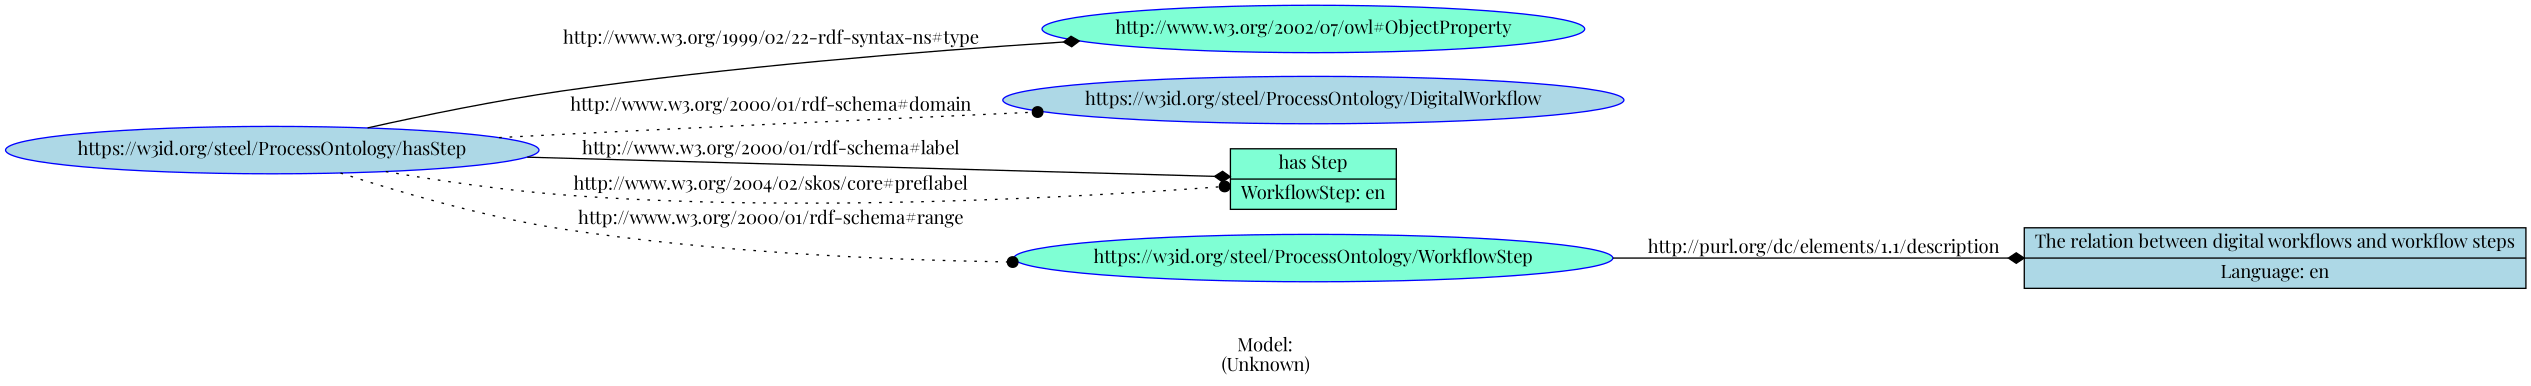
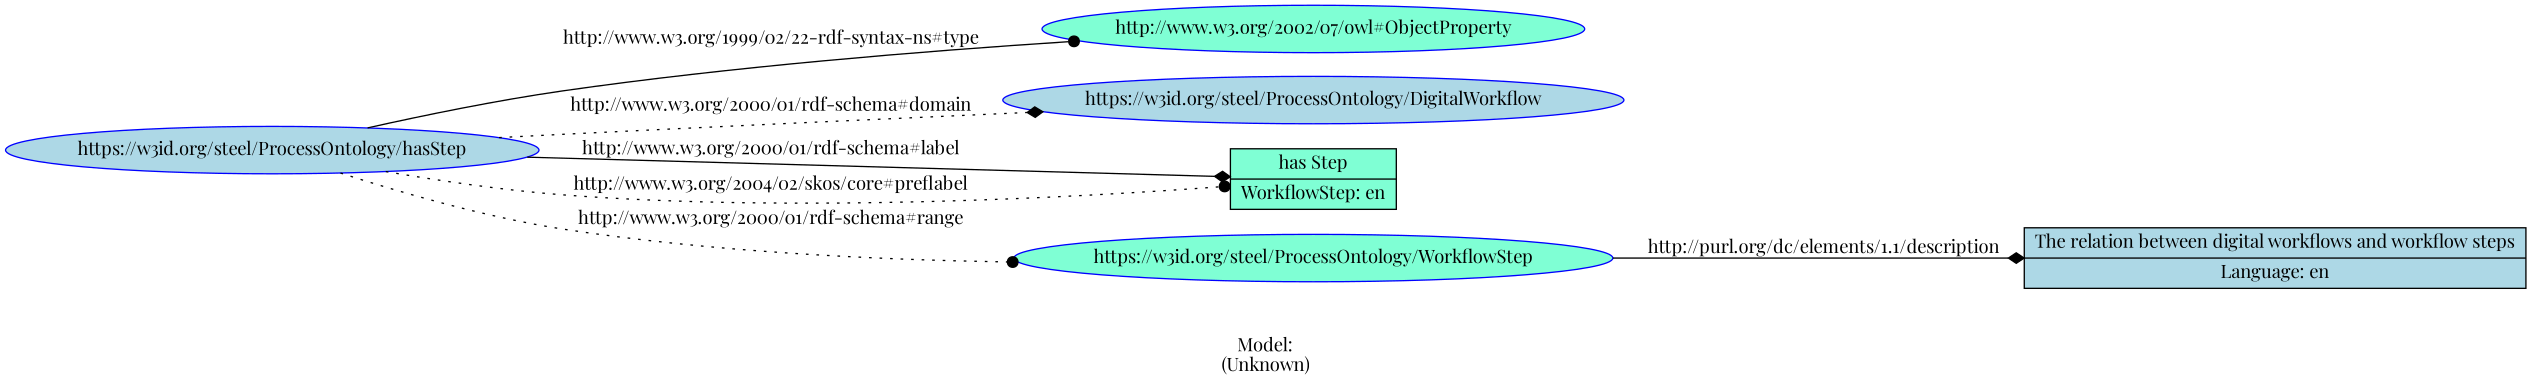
edge "https://w3id.org/steel/ProcessOntology/hasStep" -> "http://www.w3.org/2002/07/owl#ObjectProperty": arrowhead diamond -> dot
edge "https://w3id.org/steel/ProcessOntology/hasStep" -> "https://w3id.org/steel/ProcessOntology/DigitalWorkflow": arrowhead dot -> diamond
